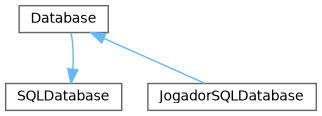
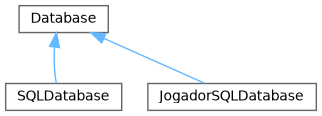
edge "Database" -> "SQLDatabase": reversed
